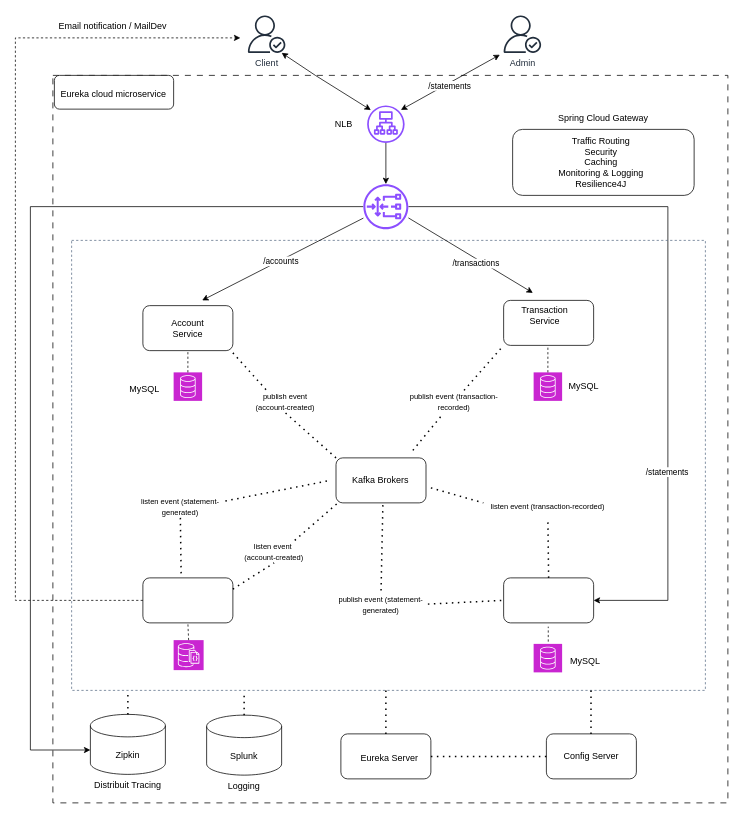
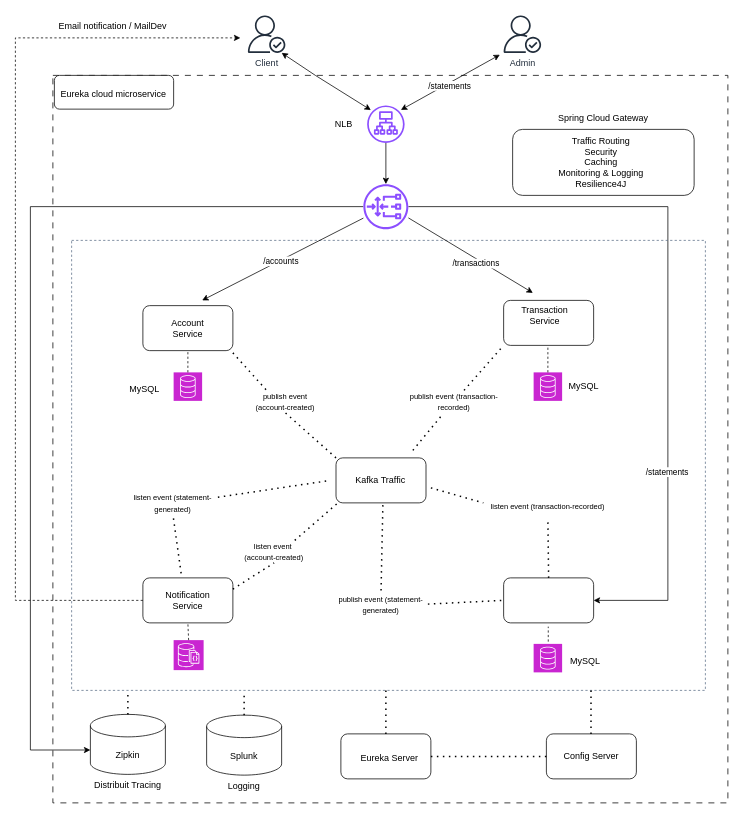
node "Kafka Brokers": label "Kafka Brokers" -> "Kafka Traffic"
node "listen event (statement-generated)": moved (180, 507) -> (173, 503)
node "Notification Service": added
